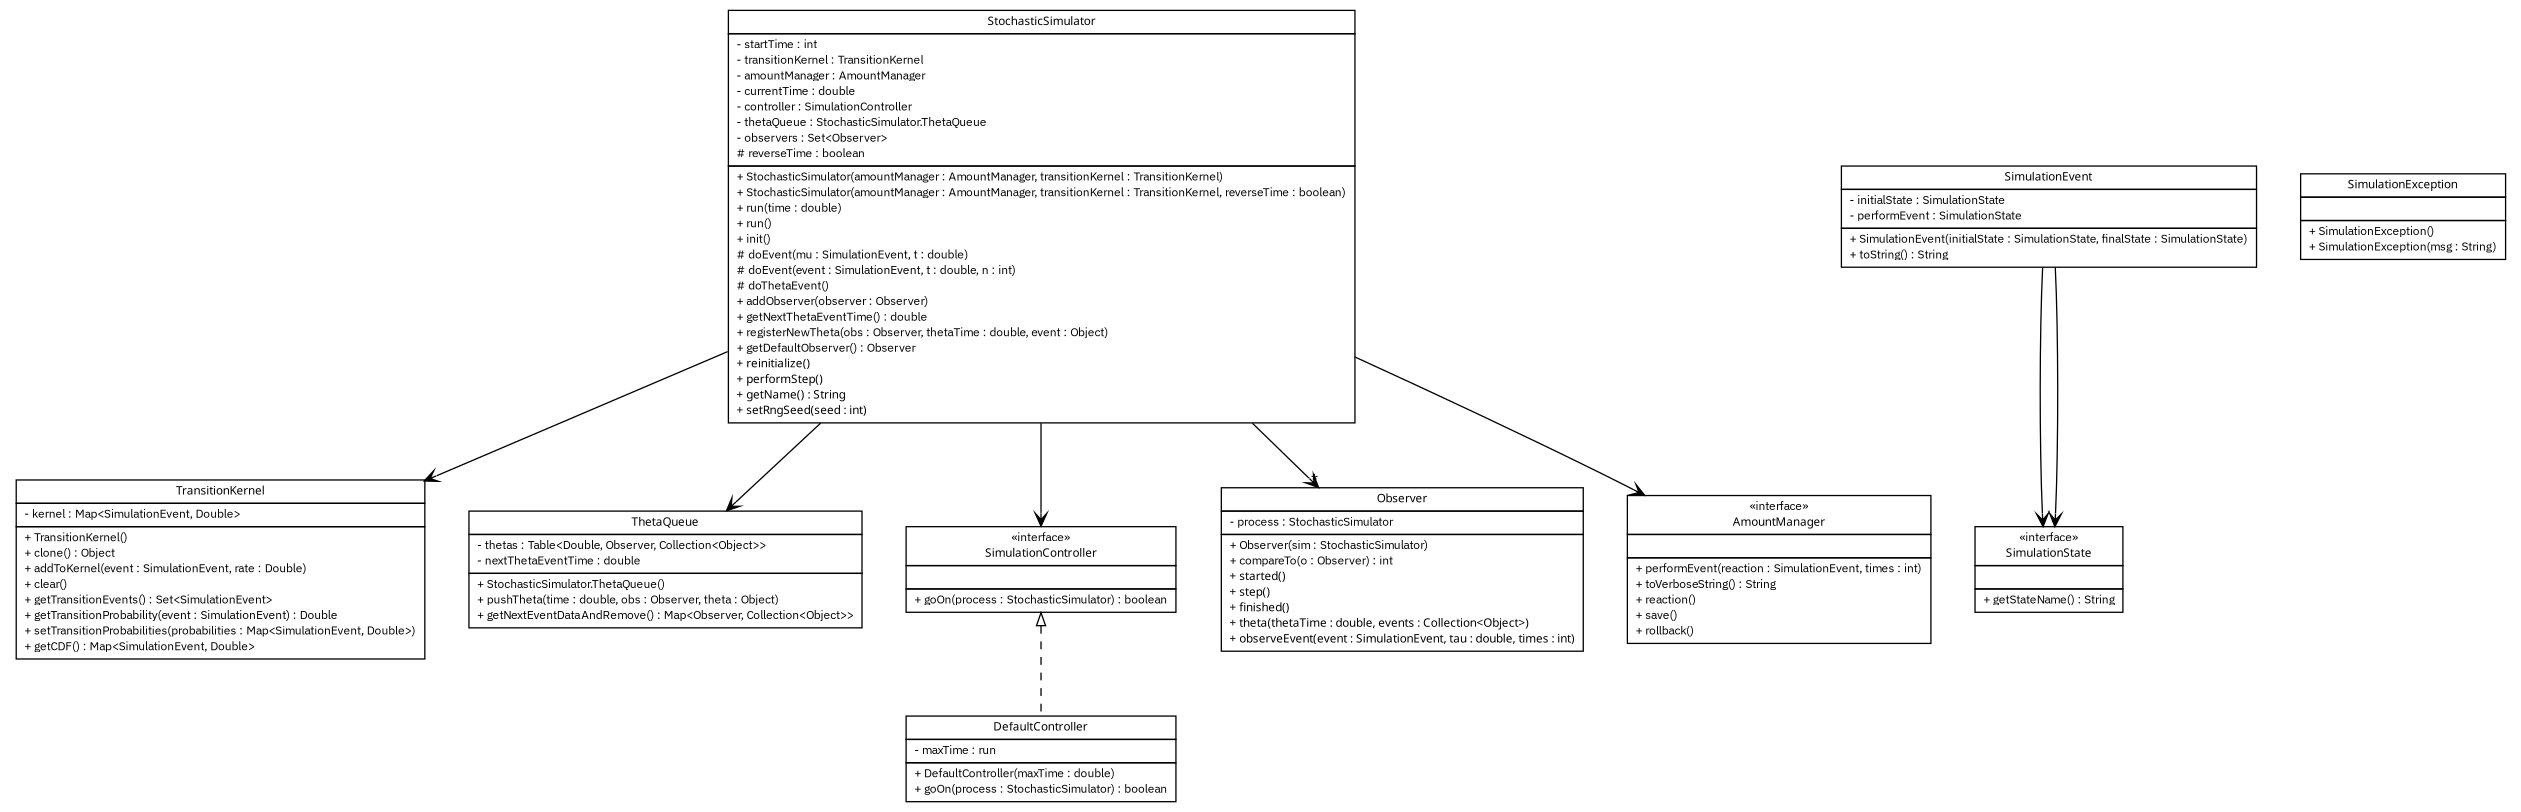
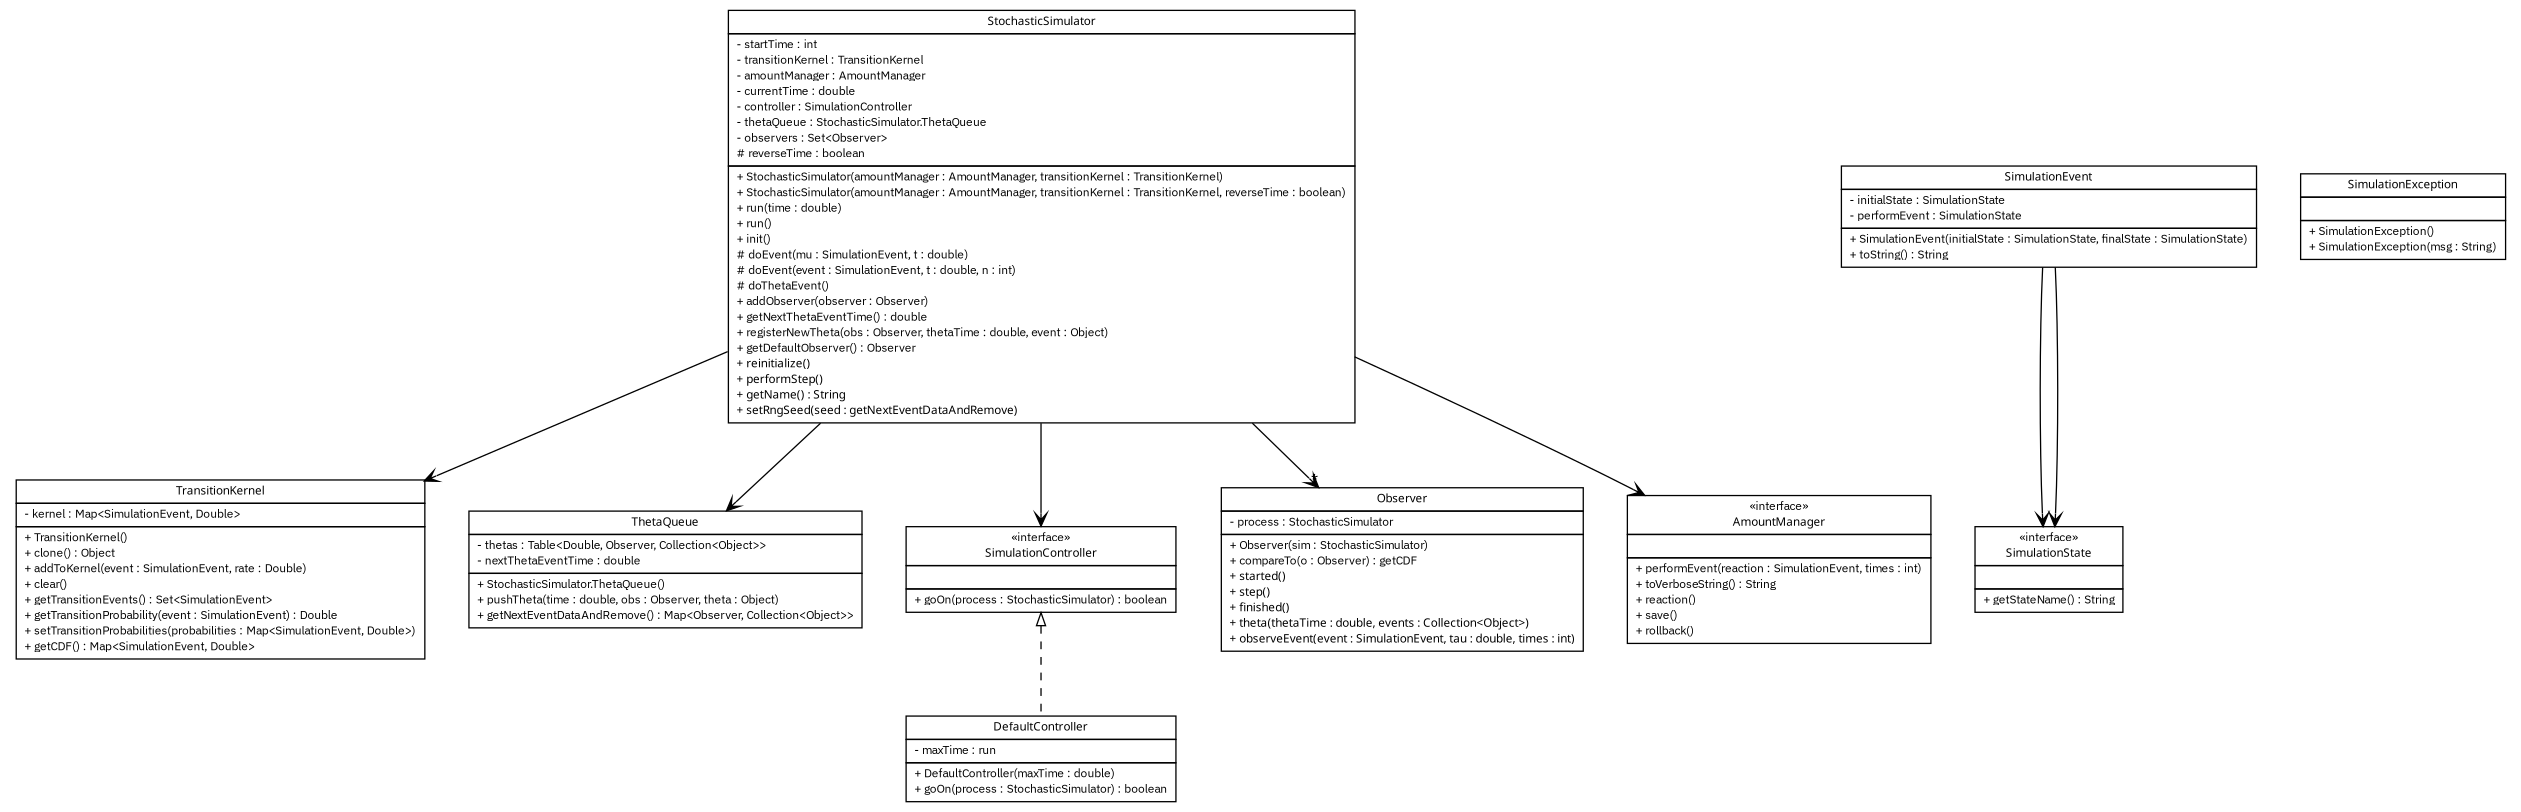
node "StochasticSimulator": text "+ setRngSeed(seed : int)" -> "+ setRngSeed(seed : getNextEventDataAndRemove)"
node "Observer": text "+ compareTo(o : Observer) : int" -> "+ compareTo(o : Observer) : getCDF"
